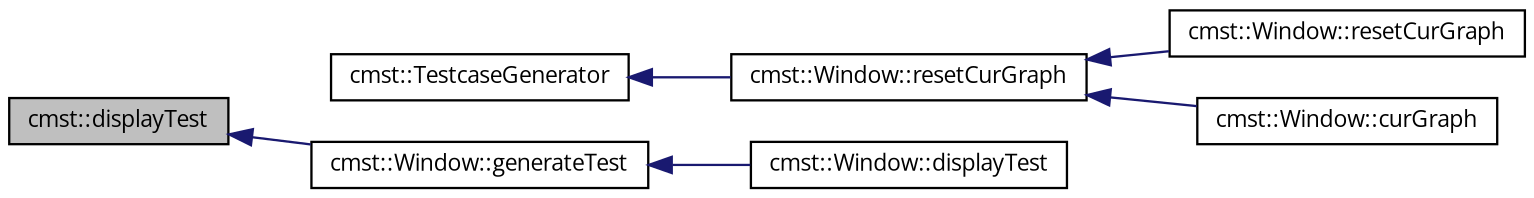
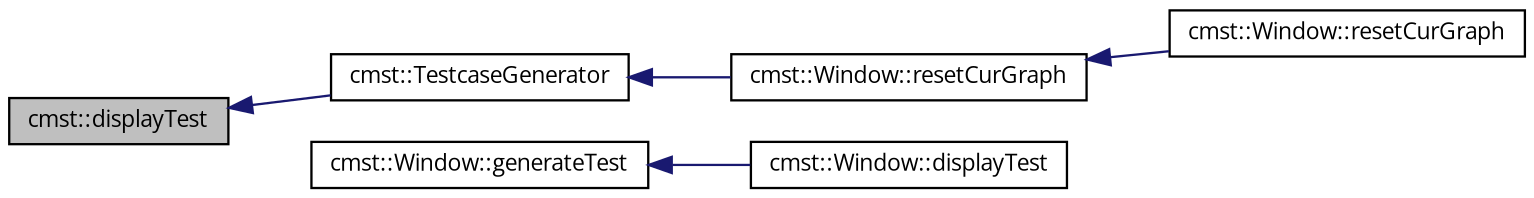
node "cmst::Window::curGraph": removed
edge "cmst::Window::generateTest" -> "cmst::displayTest": now "cmst::TestcaseGenerator" -> "cmst::displayTest"
